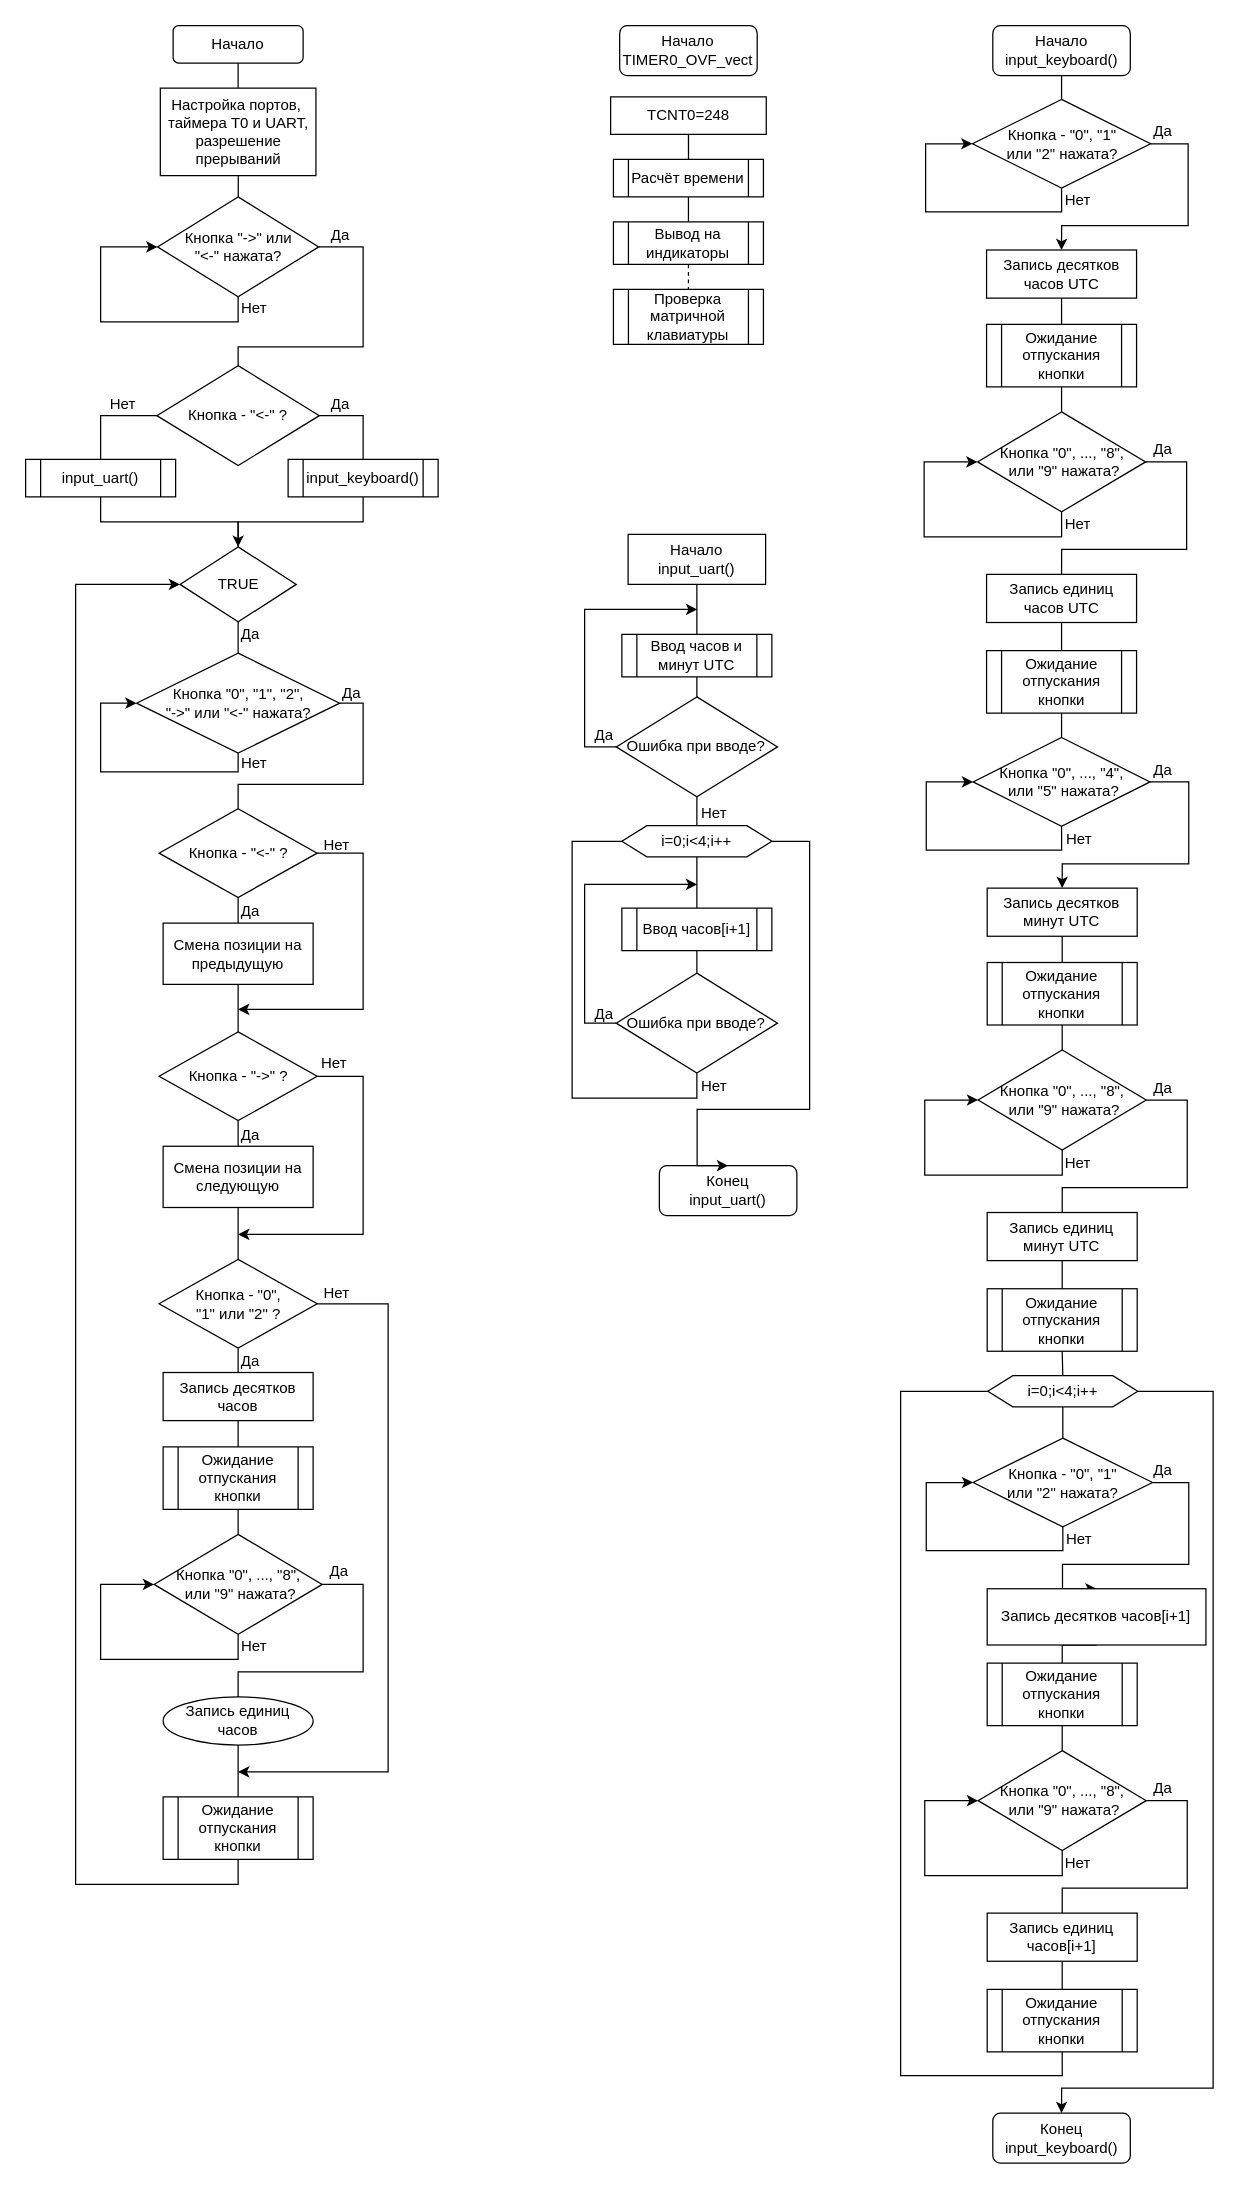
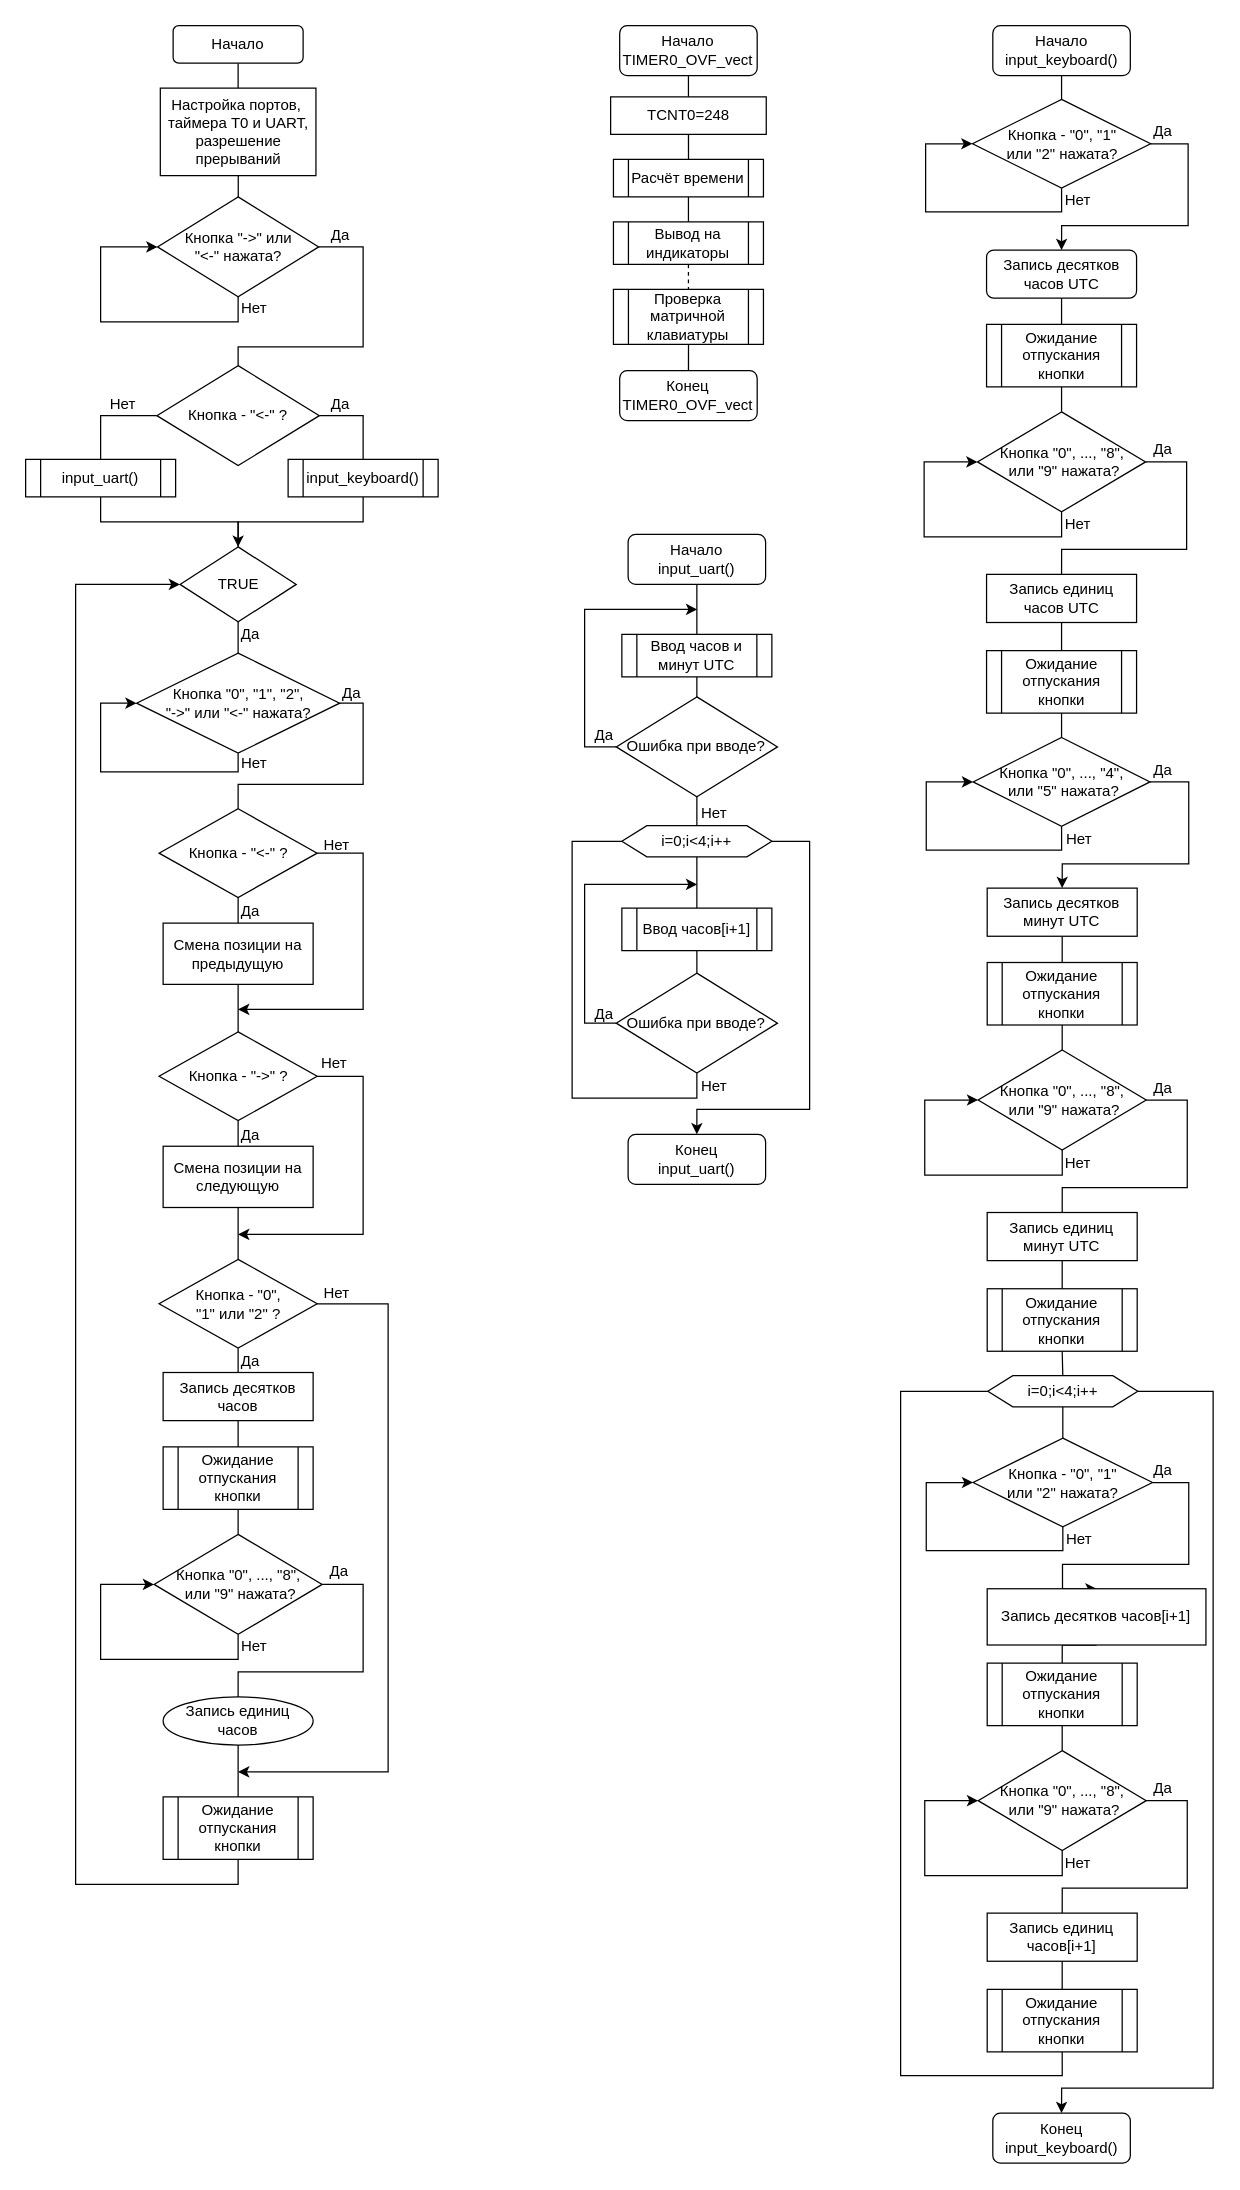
edge "Начало TIMER0_OVF_vect" -- "TCNT0=248": added
node "Запись десятков часов UTC": shape rectangle -> rounded rectangle
edge "Проверка матричной клавиатуры" -- "Конец TIMER0_OVF_vect": added
node "Конец TIMER0_OVF_vect": added
node "Начало input_uart()": shape rectangle -> rounded rectangle
node "Конец input_uart()": moved (728, 1191) -> (697, 1159)
